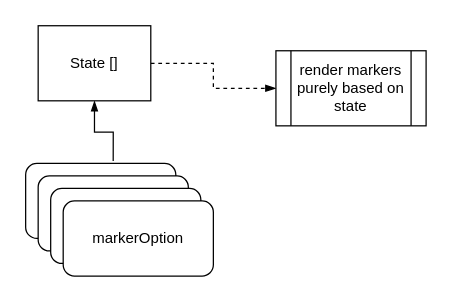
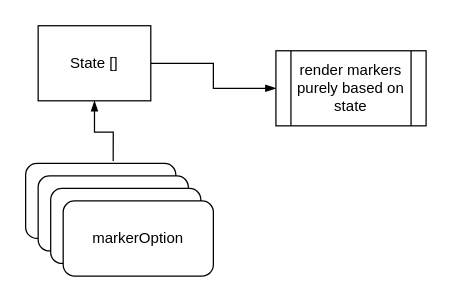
edge "State []" -> "render markers purely based on state": style dashed -> solid
